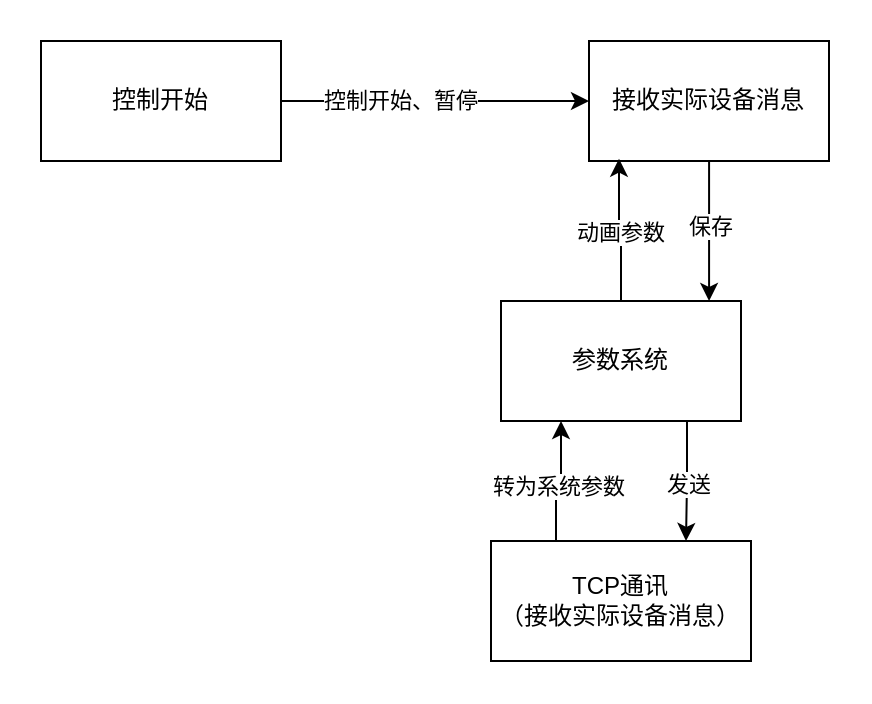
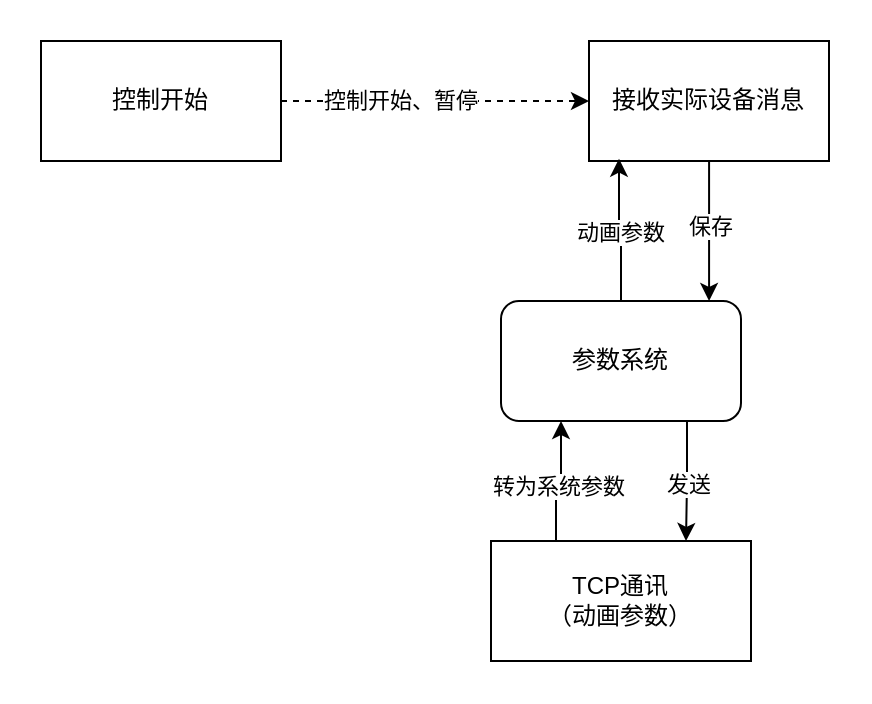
edge "控制开始" -> "接收实际设备消息": style solid -> dashed
node "参数系统": shape rectangle -> rounded rectangle
node "TCP通讯 （接收实际设备消息）": label "TCP通讯 （接收实际设备消息）" -> "TCP通讯 （动画参数）"
